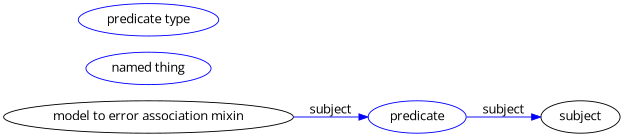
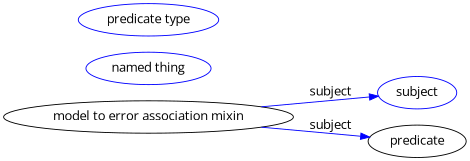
node "predicate": color blue -> black
edge "predicate" -> "subject": now "model to error association mixin" -> "subject"
node "subject": color black -> blue
